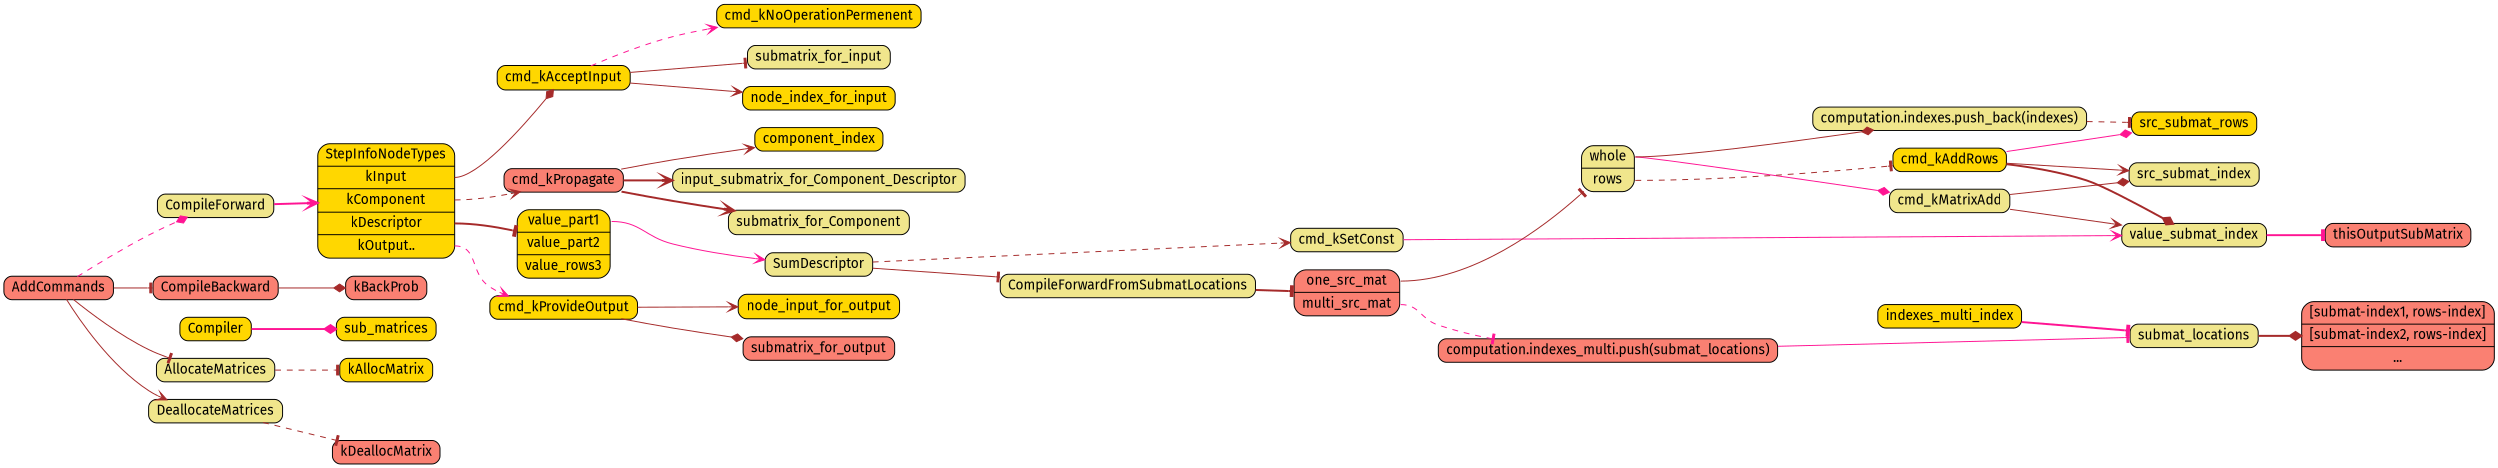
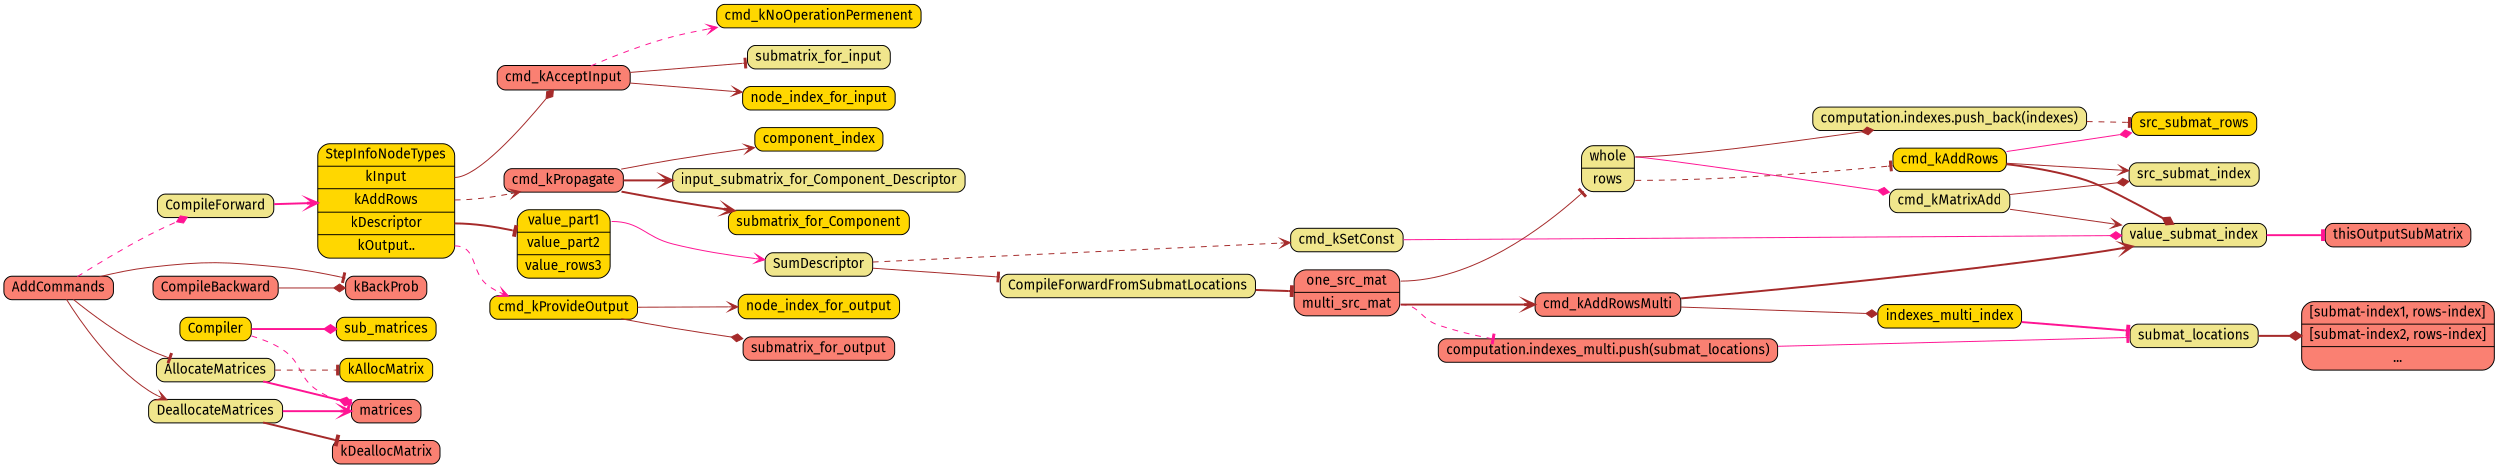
node "cmd_kAcceptInput": fillcolor gold -> salmon
node "StepInfoNodeTypes": text "kComponent" -> "kAddRows"
node "submatrix_for_Component": fillcolor khaki -> gold
edge "cmd_kSetConst" -> "value_submat_index": arrowhead vee -> diamond
edge "AddCommands" -> "CompileBackward": now "AddCommands" -> "kBackProb"
node "cmd_kAddRowsMulti": added
node "node_input_for_output": label "node_input_for_output" -> "node_index_for_output"
node "matrices": added
edge "DeallocateMatrices" -> "kDeallocMatrix": style dashed -> bold
